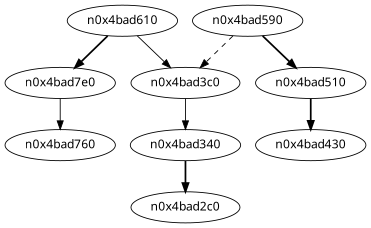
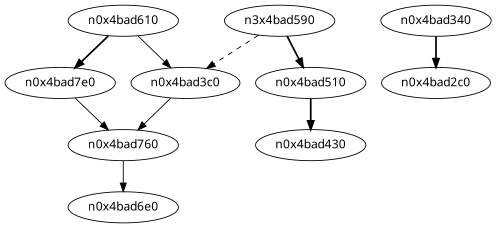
node "n0x4bad590": label "n0x4bad590" -> "n3x4bad590"
edge "n0x4bad3c0" -> "n0x4bad340": now "n0x4bad3c0" -> "n0x4bad760"
node "n0x4bad6e0": added
